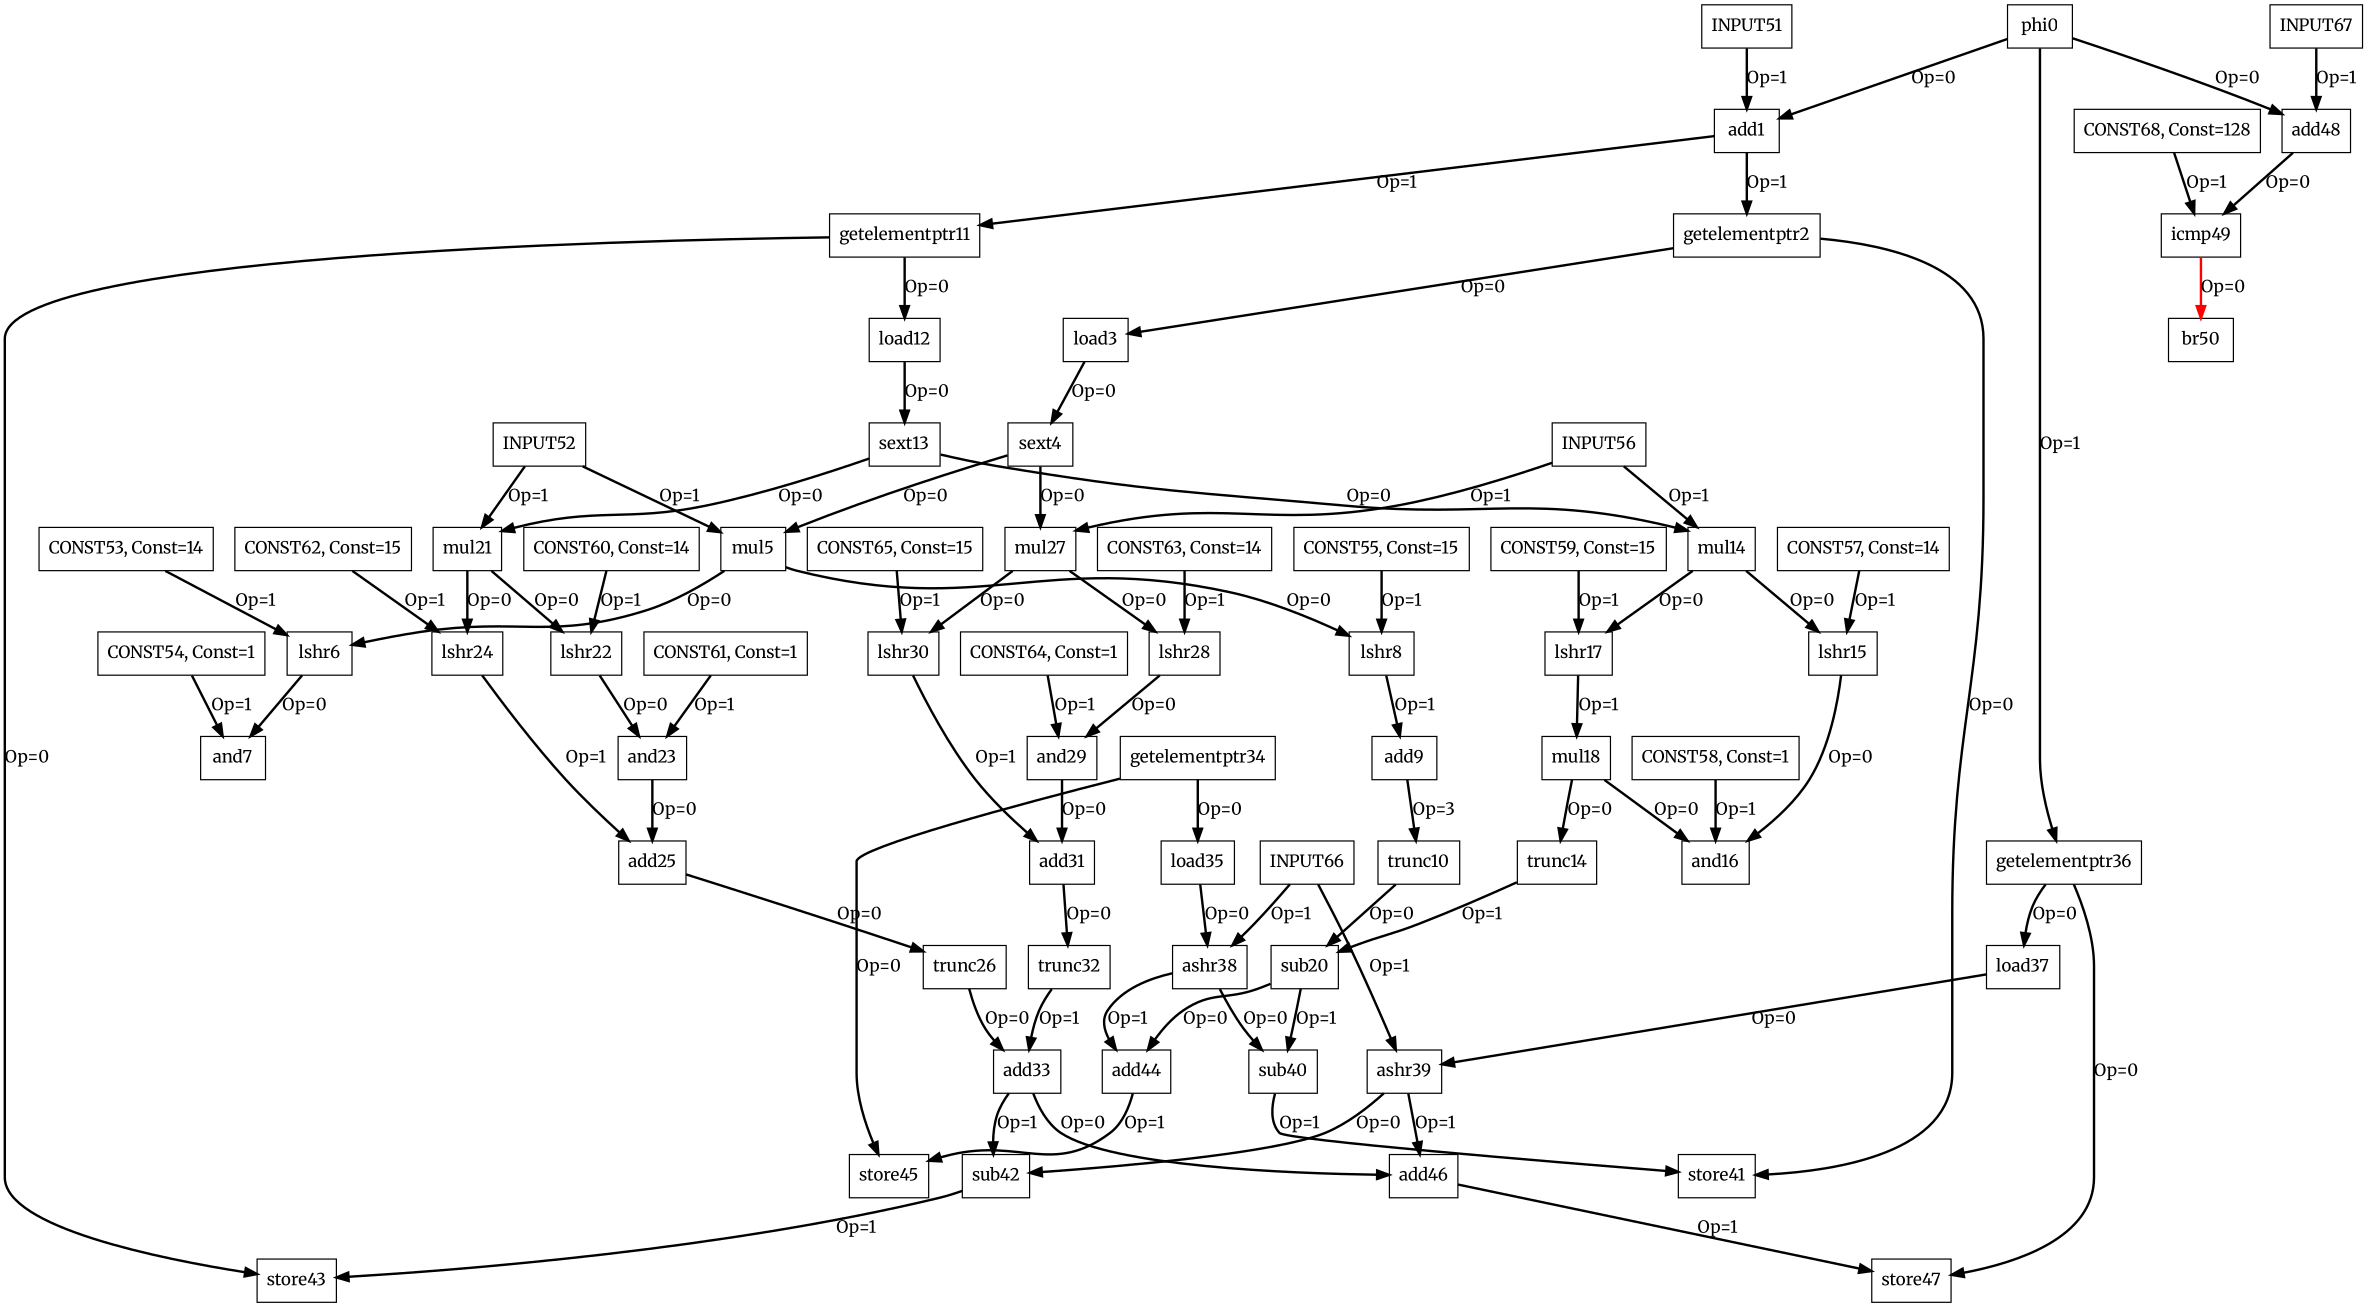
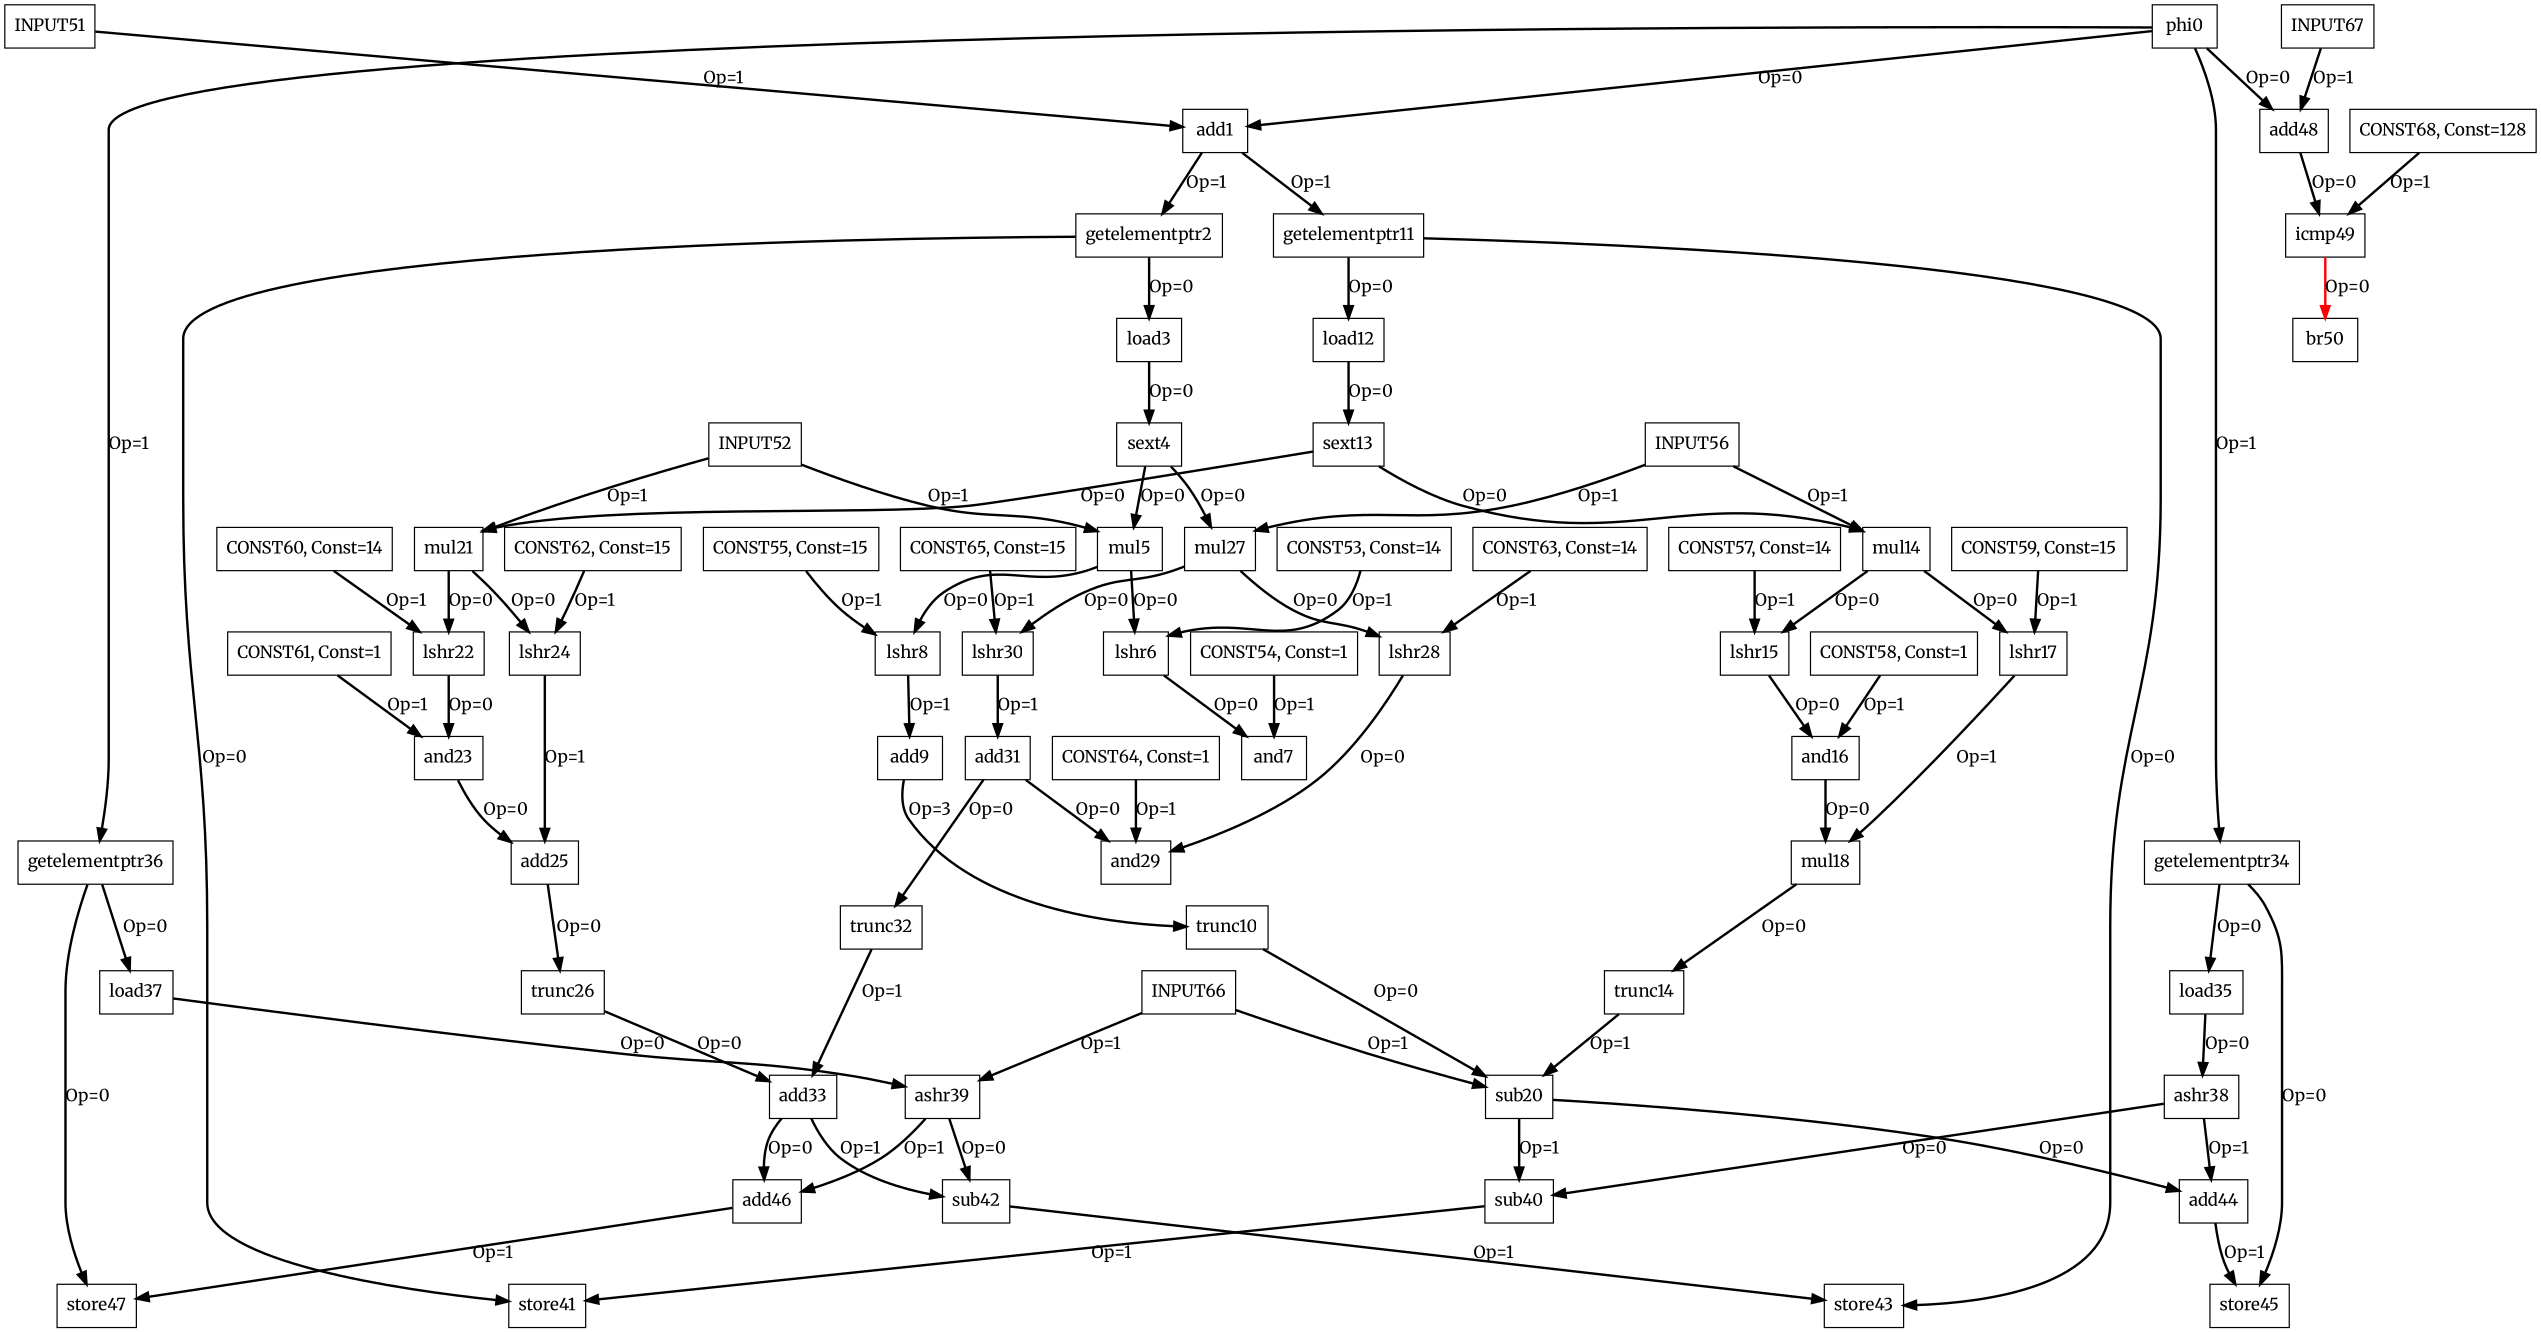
edge "phi0" -> "getelementptr34": added, label "Op=1"
edge "and29" -> "add31": reversed
edge "mul18" -> "and16": reversed
edge "INPUT66" -> "ashr38": now "INPUT66" -> "sub20"
